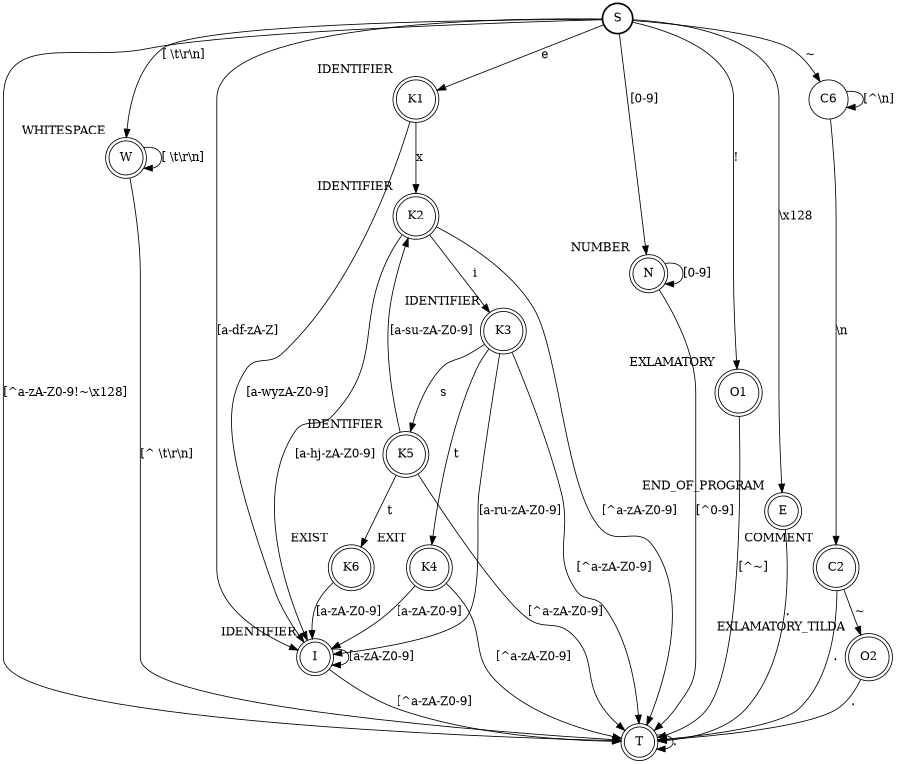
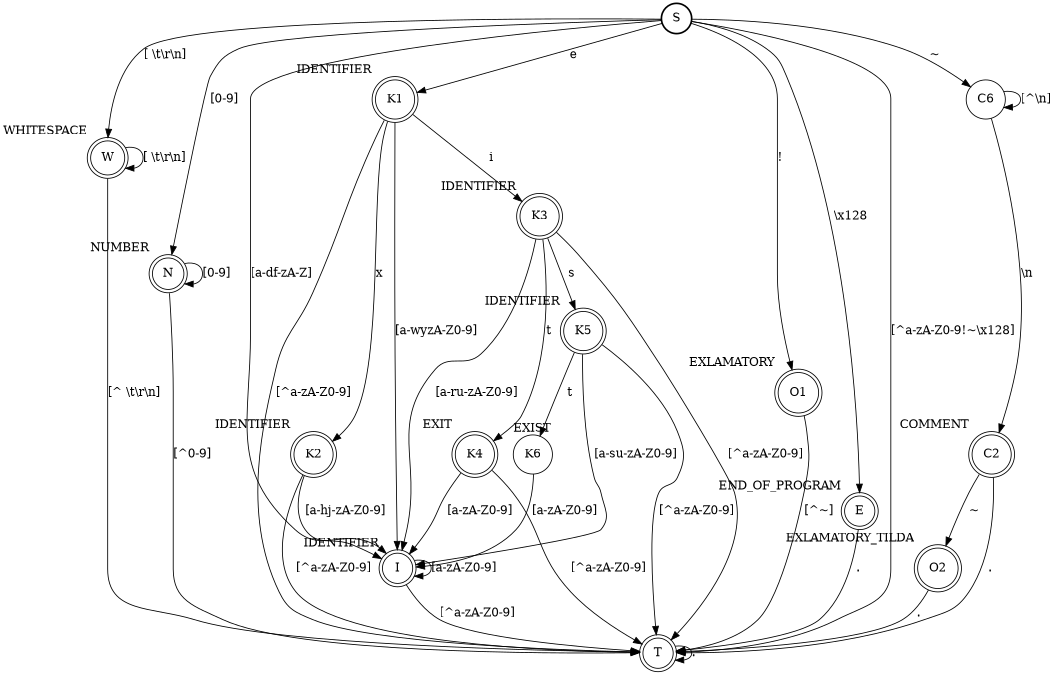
edge "K2 IDENTIFIER" -> "K3 IDENTIFIER": now "K1 IDENTIFIER" -> "K3 IDENTIFIER"
edge "K5 IDENTIFIER" -> "K2 IDENTIFIER": now "K5 IDENTIFIER" -> "I IDENTIFIER"
edge "K1 IDENTIFIER" -> "T": added, label "[^a-zA-Z0-9]"
node "K6 EXIST": shape doublecircle -> circle
